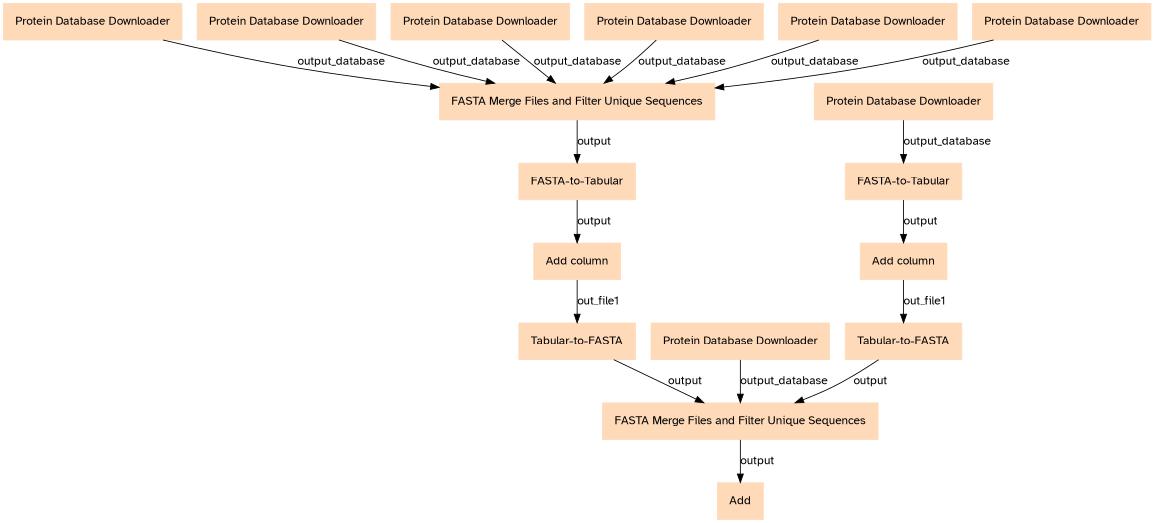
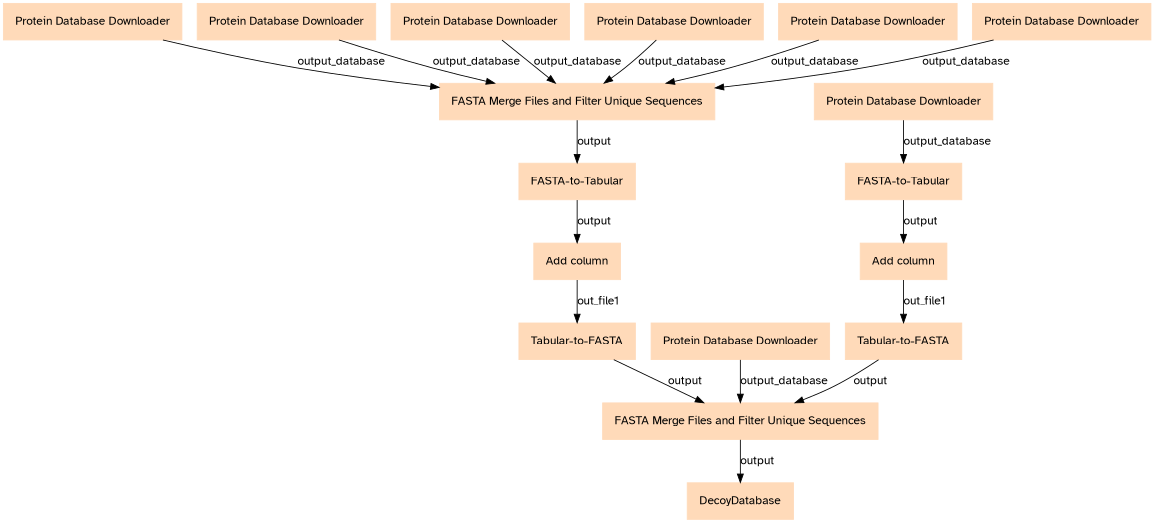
node "Add": label "Add" -> "DecoyDatabase"
